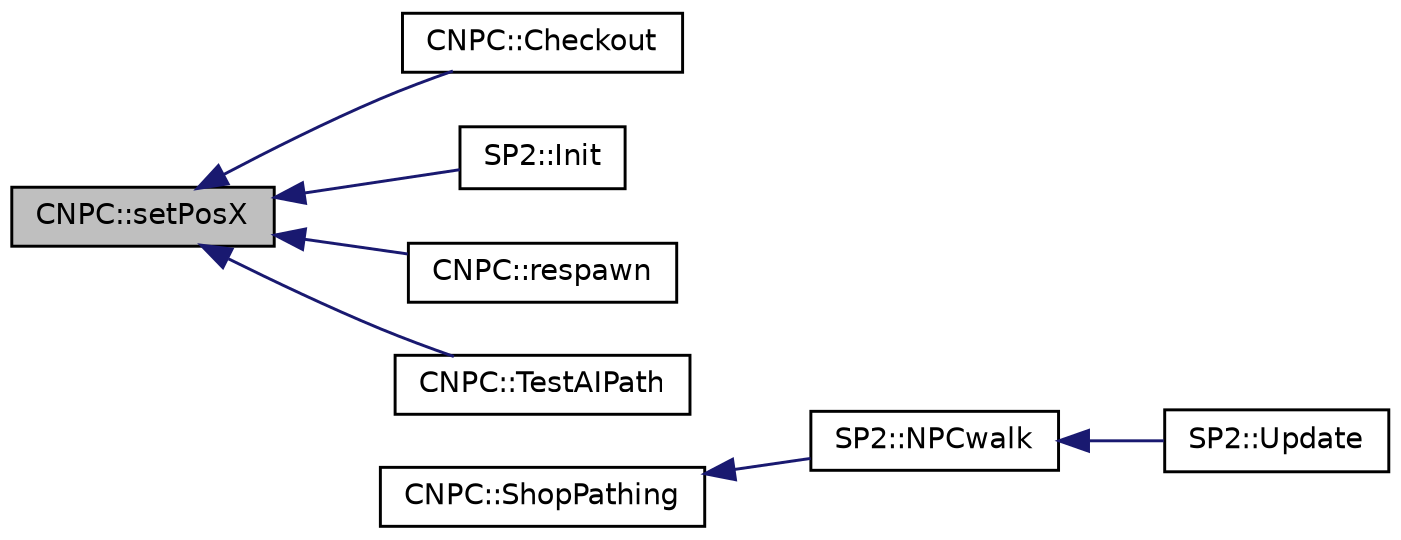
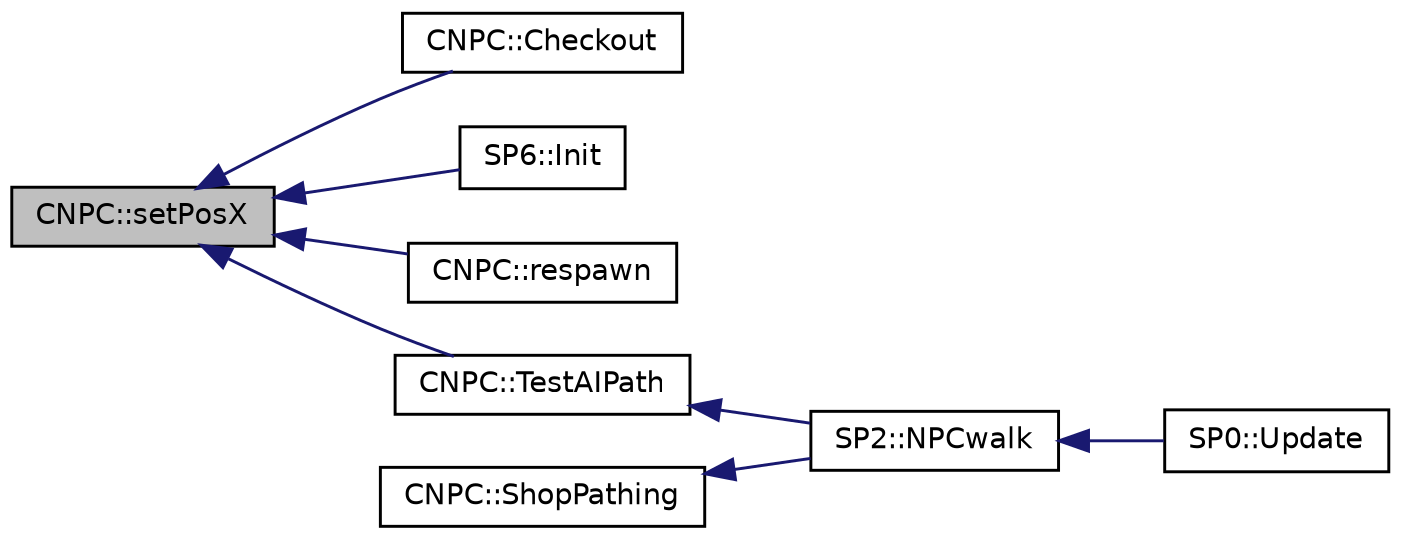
node "SP2::Init": label "SP2::Init" -> "SP6::Init"
edge "SP2::NPCwalk" -> "CNPC::TestAIPath": added
node "SP2::Update": label "SP2::Update" -> "SP0::Update"
